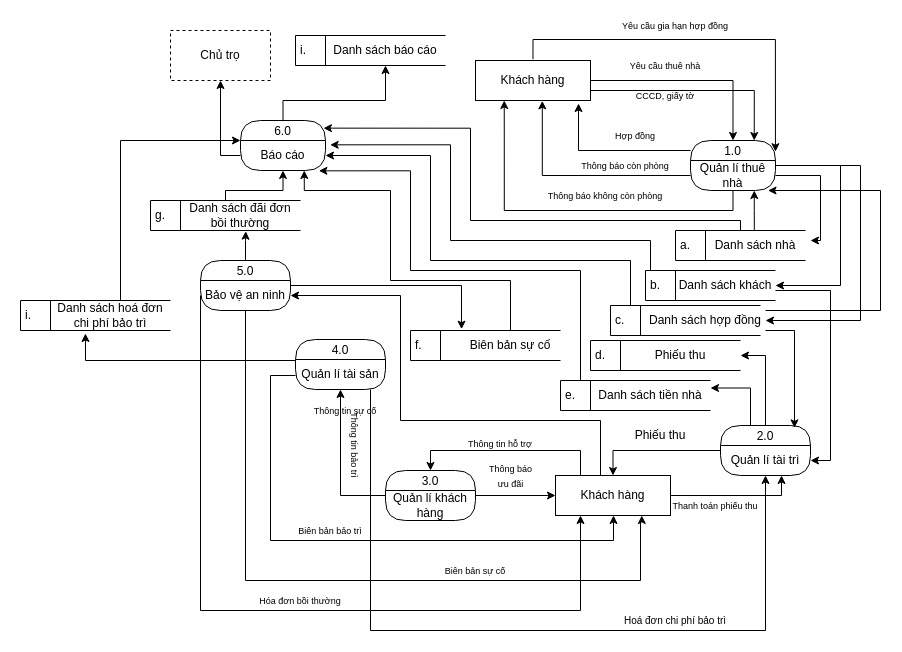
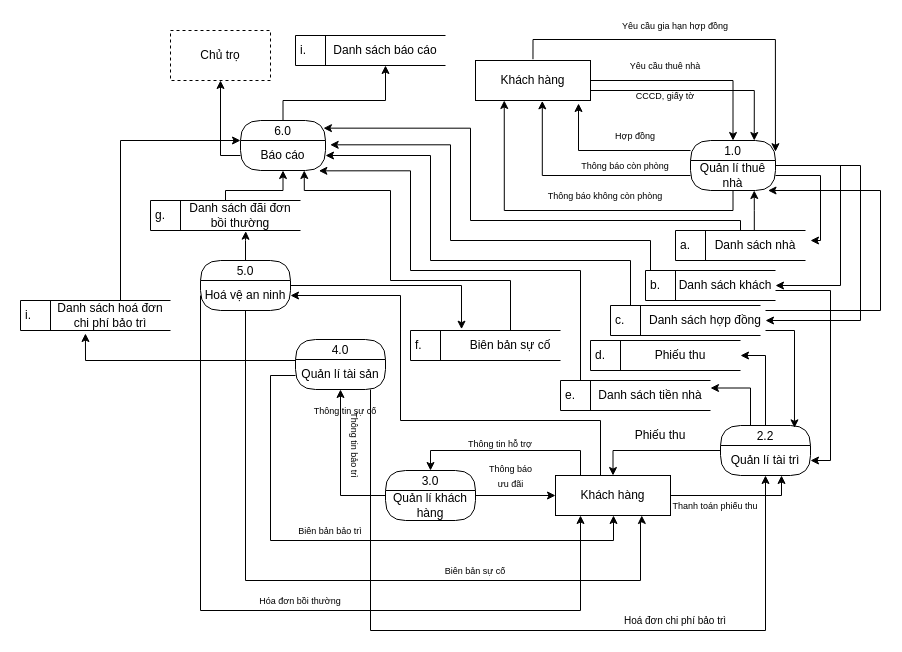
node "Bảo vệ an ninh": label "Bảo vệ an ninh" -> "Hoá vệ an ninh"
node "2.0": label "2.0" -> "2.2"
